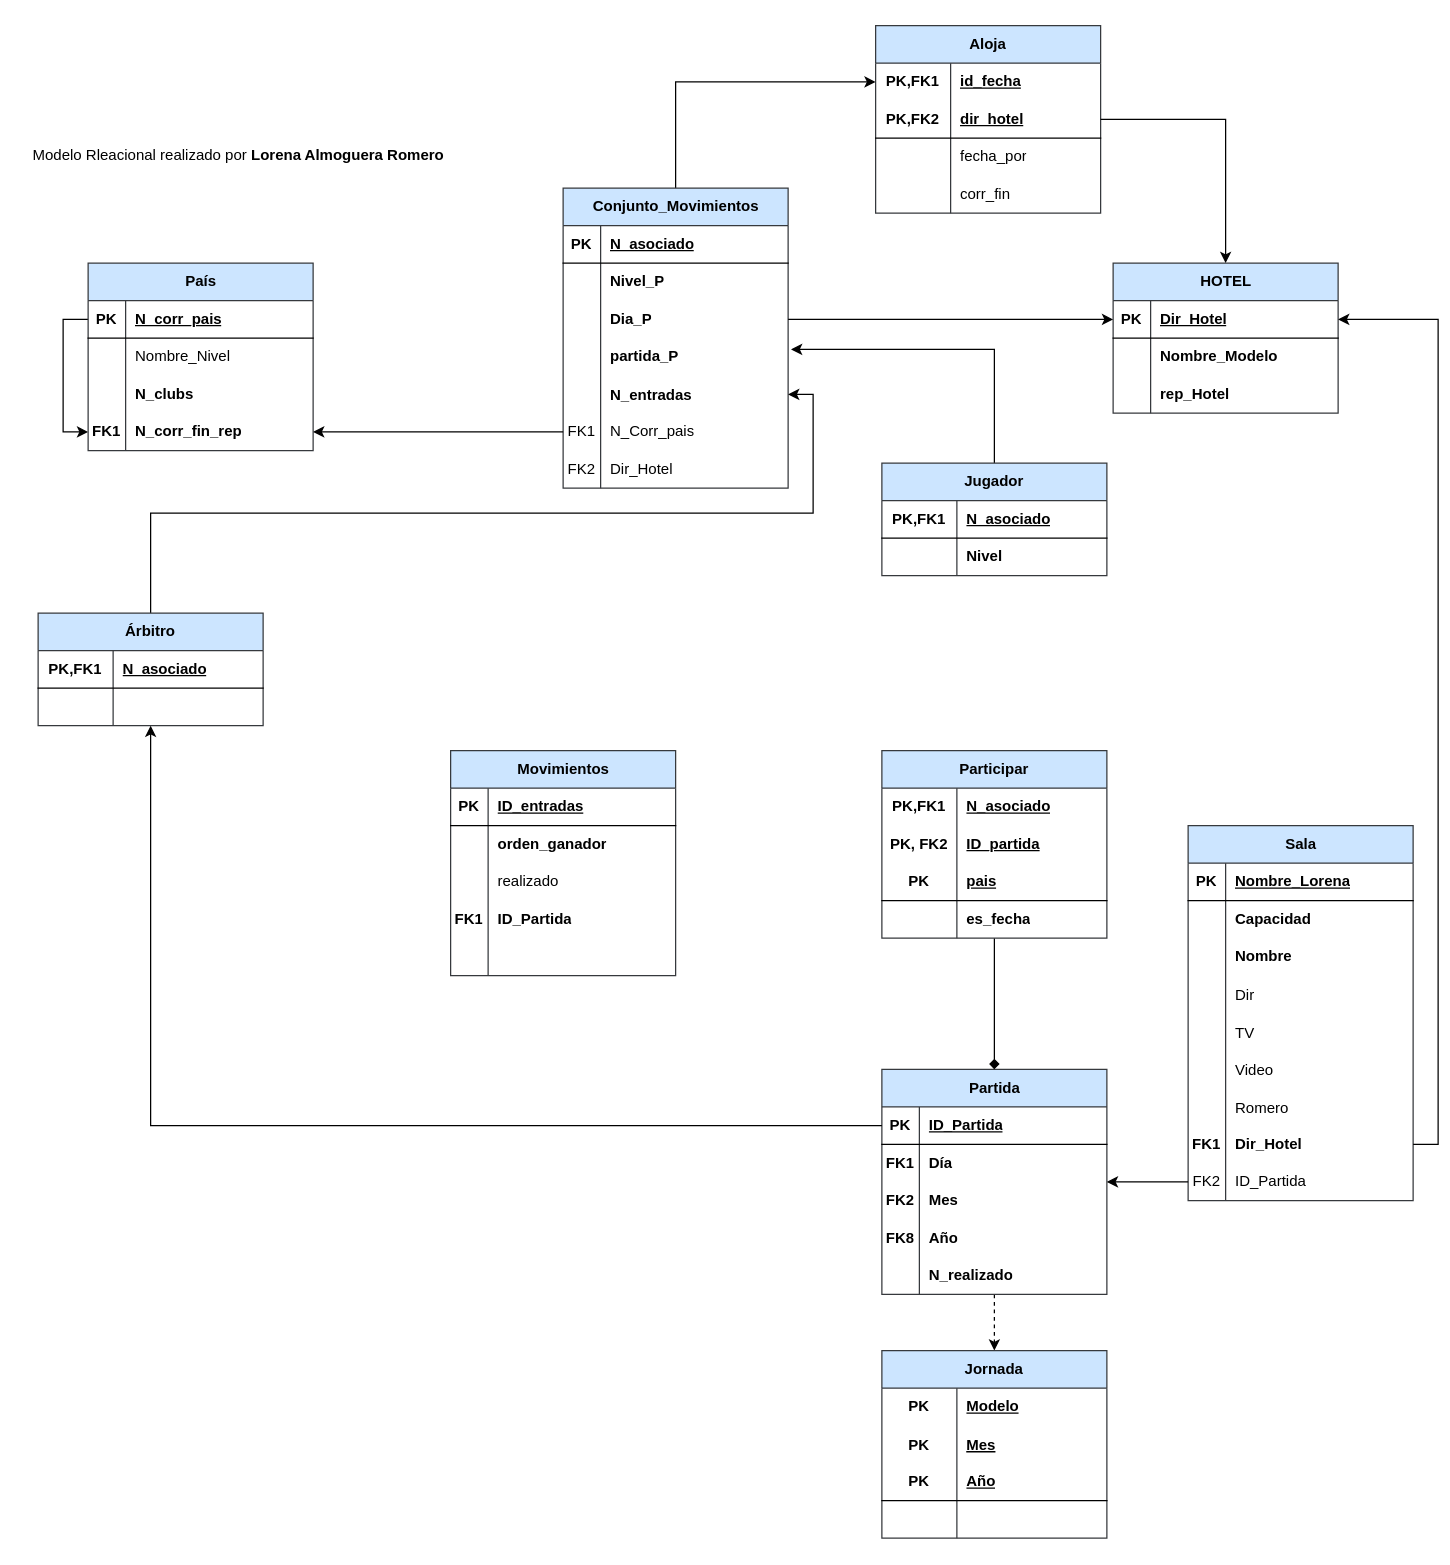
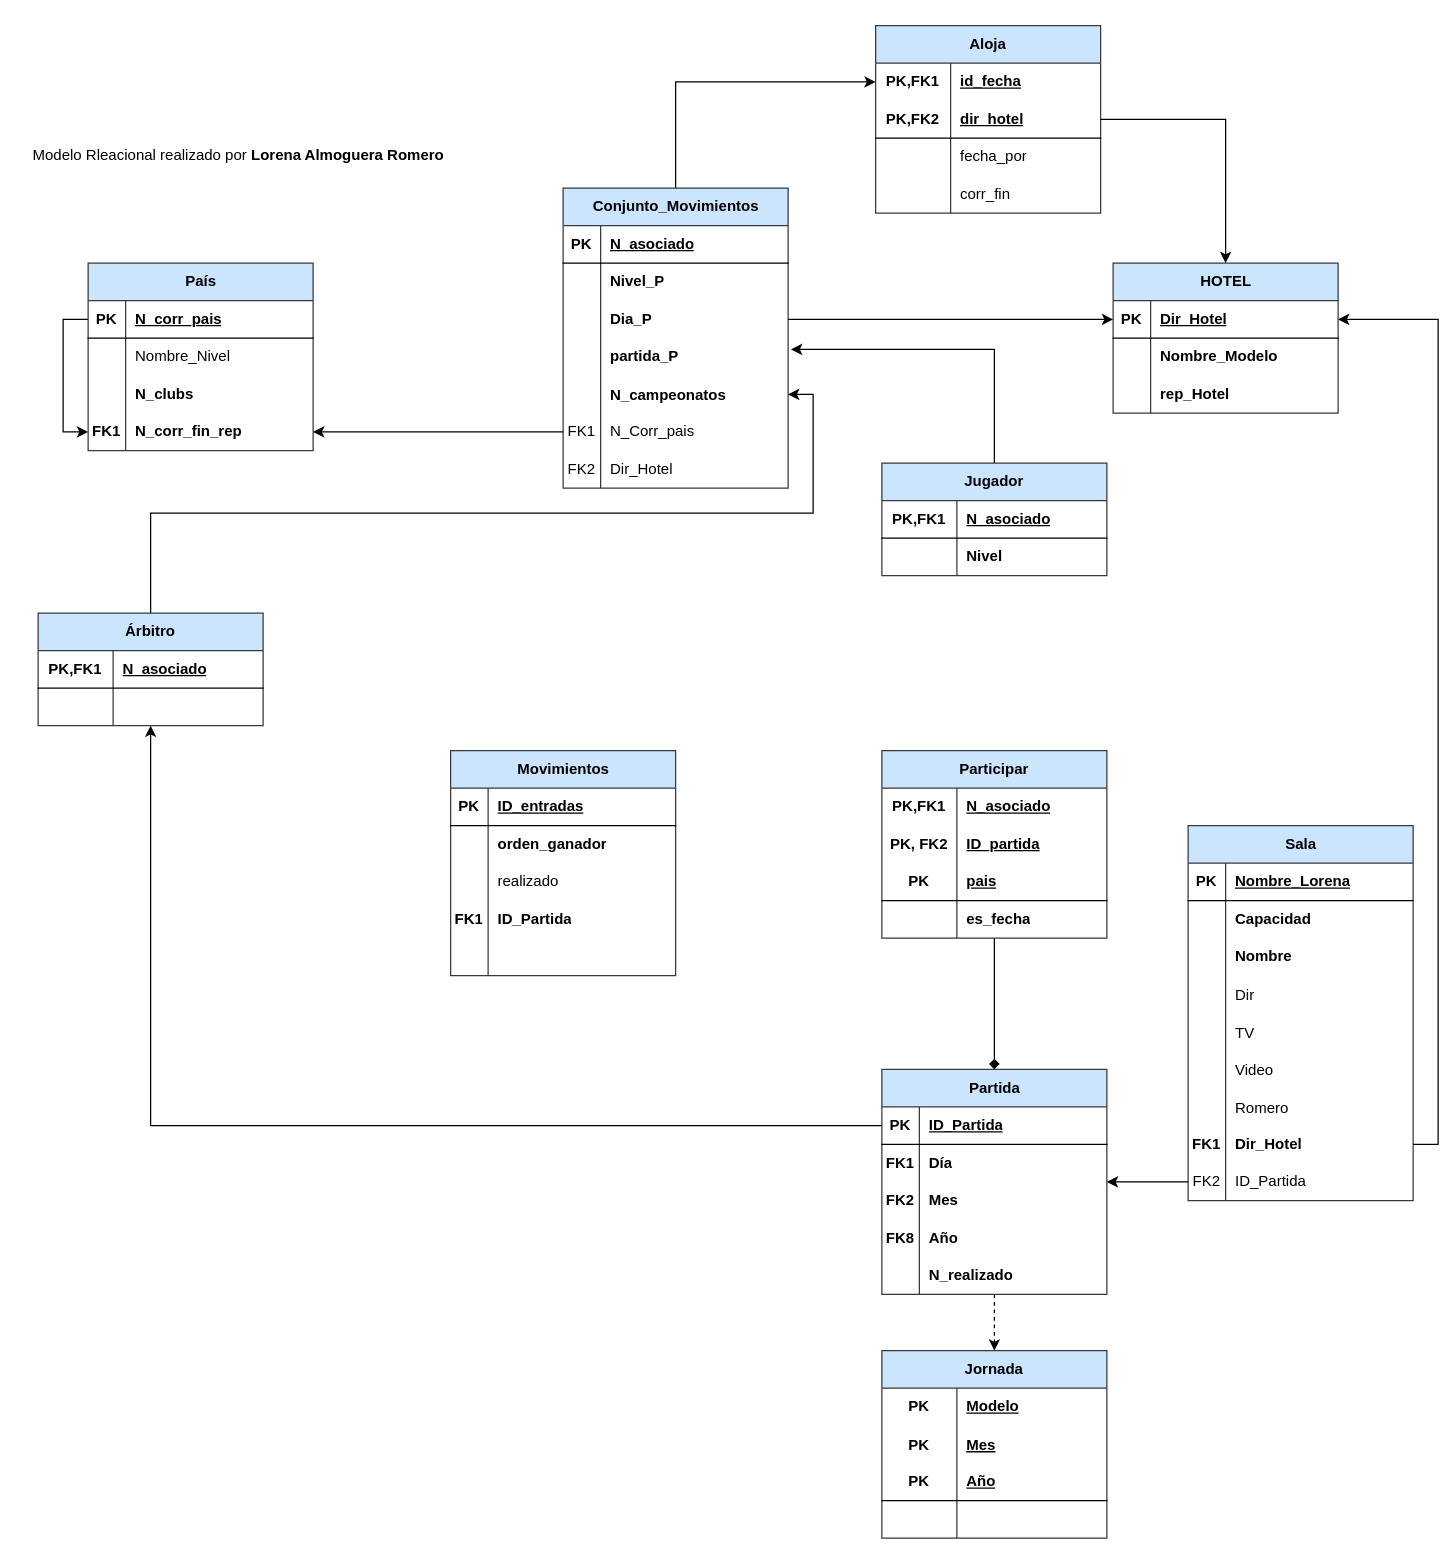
node "N_entradas": label "N_entradas" -> "N_campeonatos"
